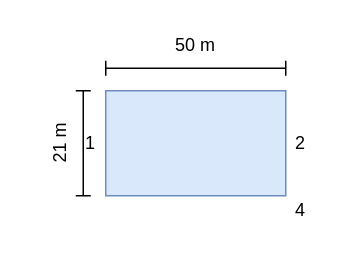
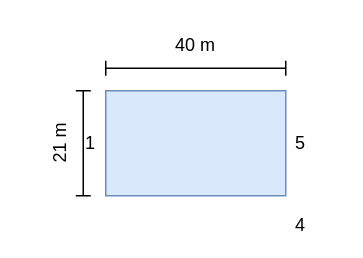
node "50 m": label "50 m" -> "40 m"
node "2": label "2" -> "5"
node "4": moved (301, 211) -> (301, 226)
